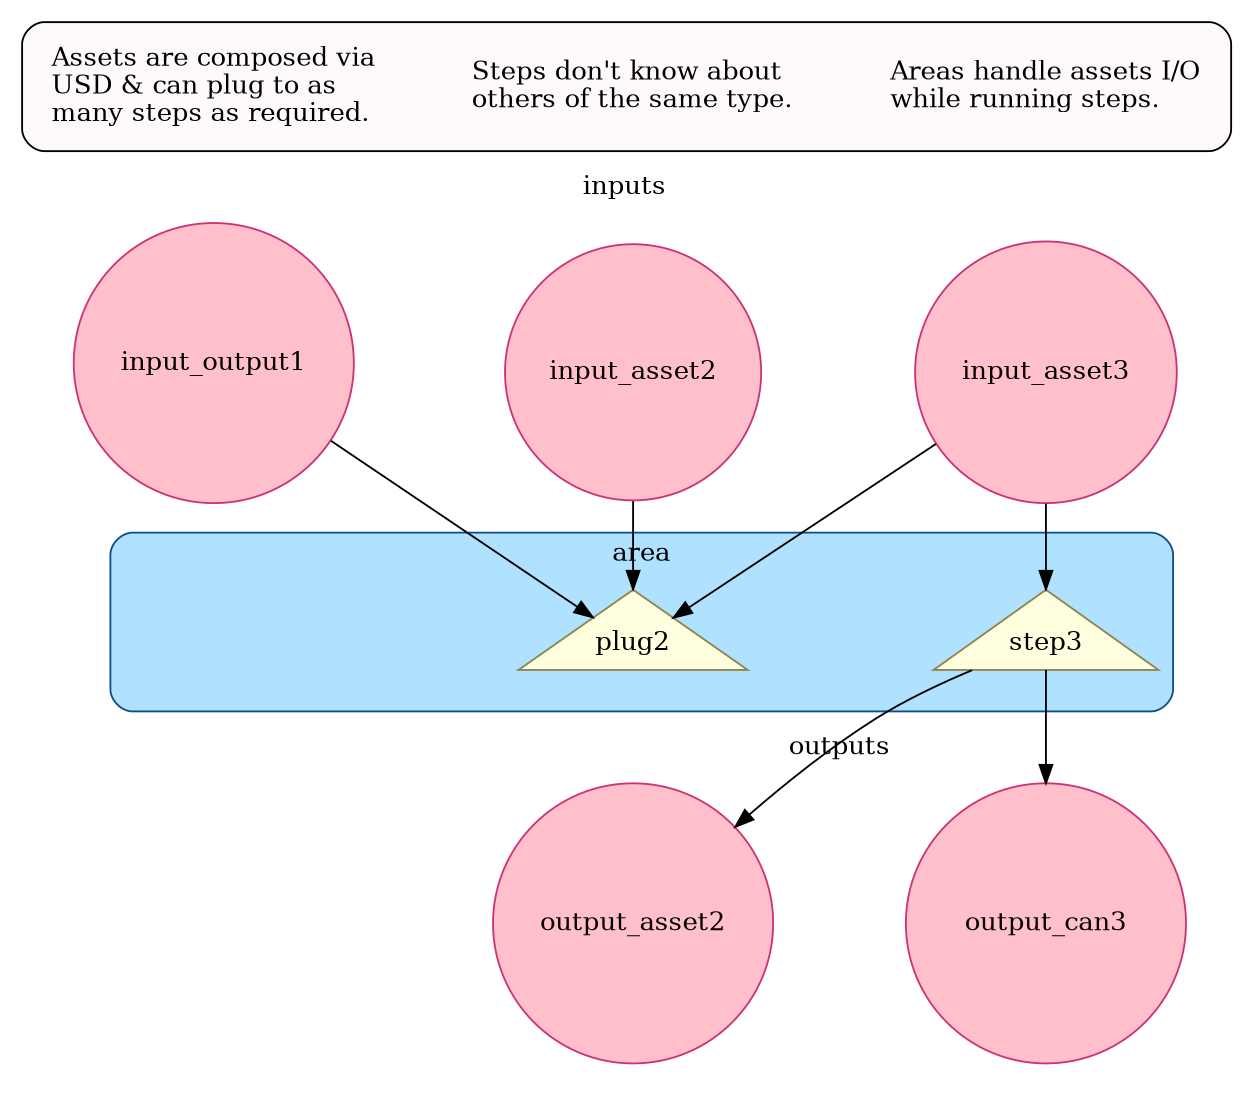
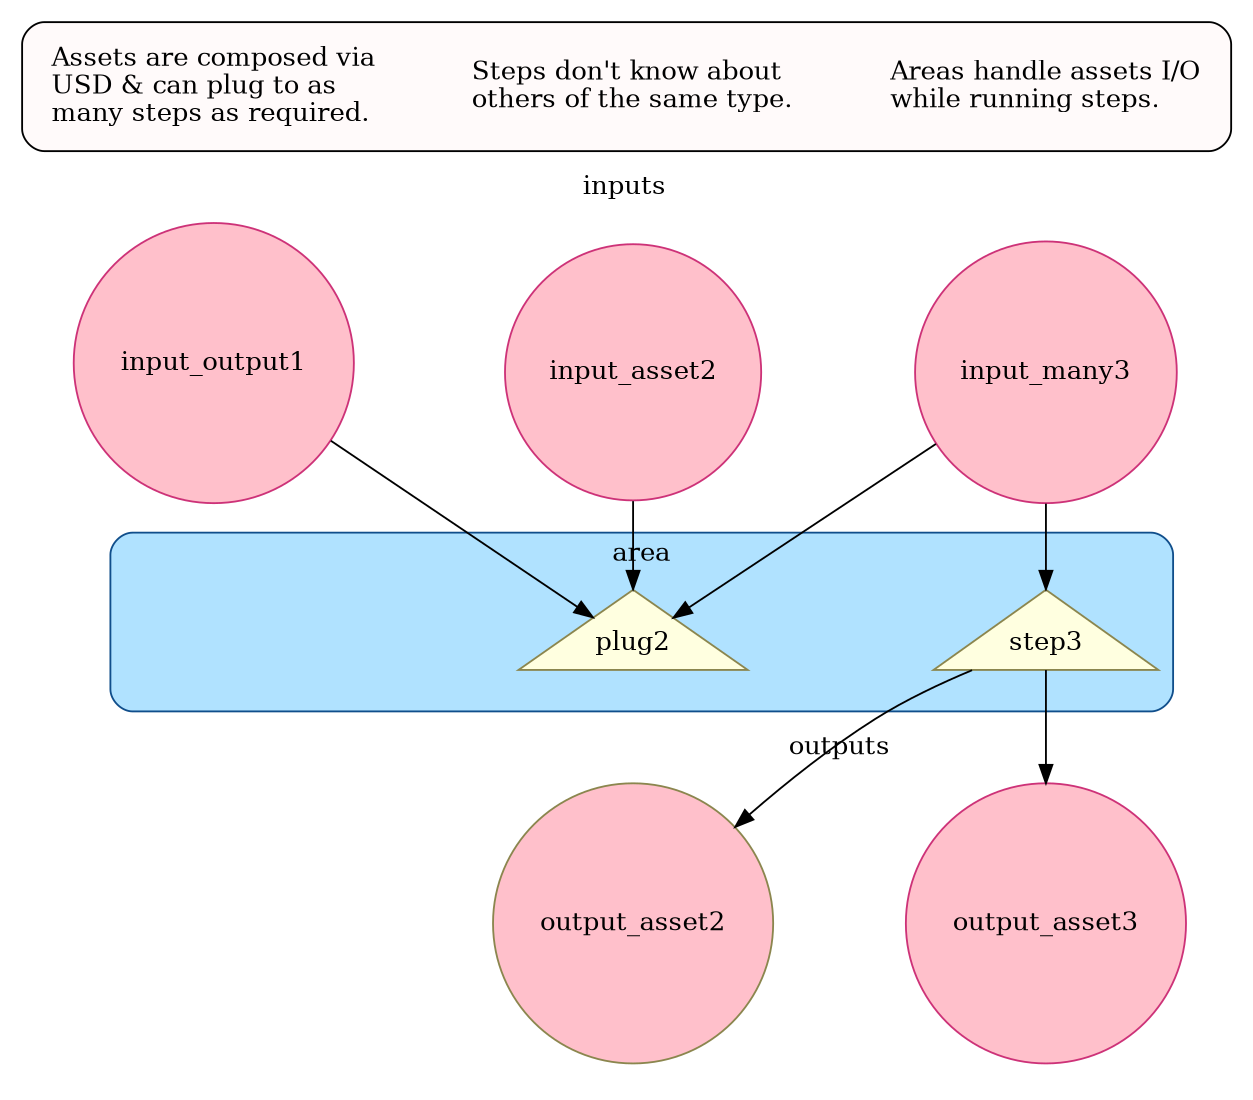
node "input_asset3": label "input_asset3" -> "input_many3"
node "output_asset2": color violetred3 -> khaki4
node "output_can3": label "output_can3" -> "output_asset3"
